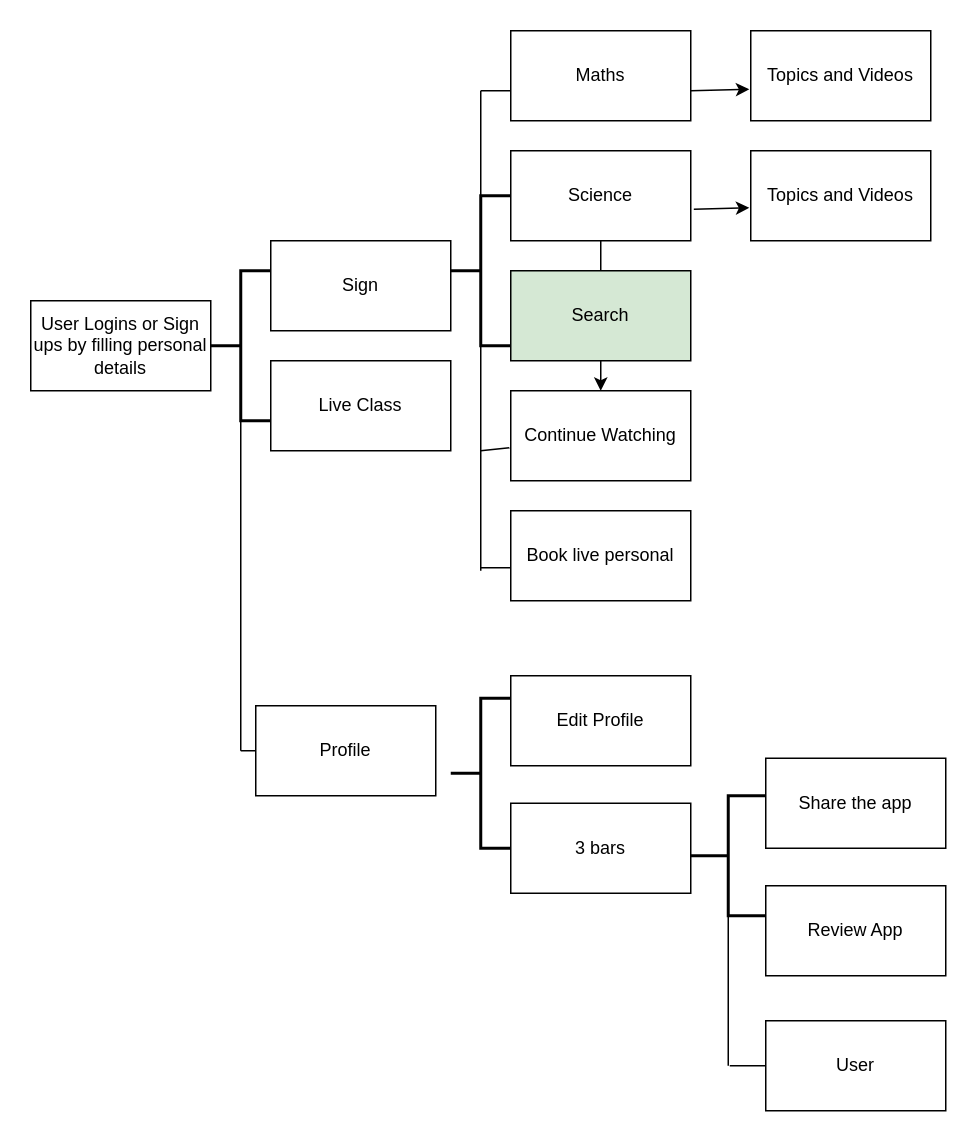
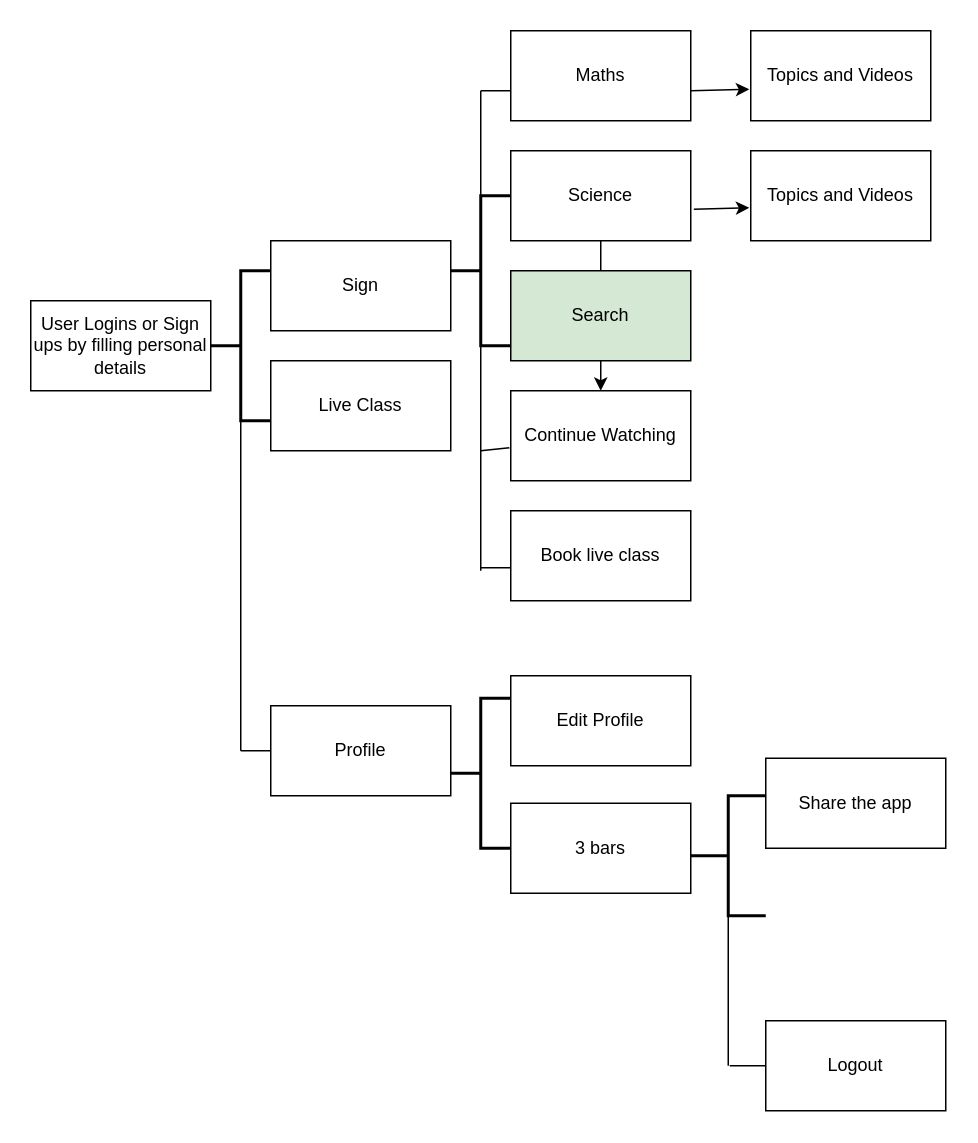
node "Book live personal": label "Book live personal" -> "Book live class"
node "Profile": moved (346, 751) -> (361, 751)
node "Review App": removed
node "User": label "User" -> "Logout"
